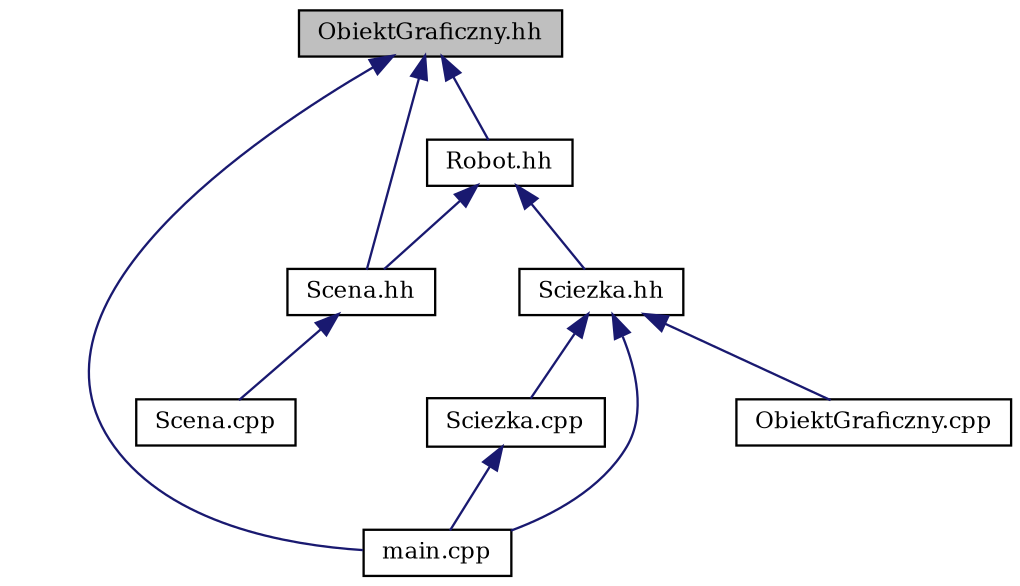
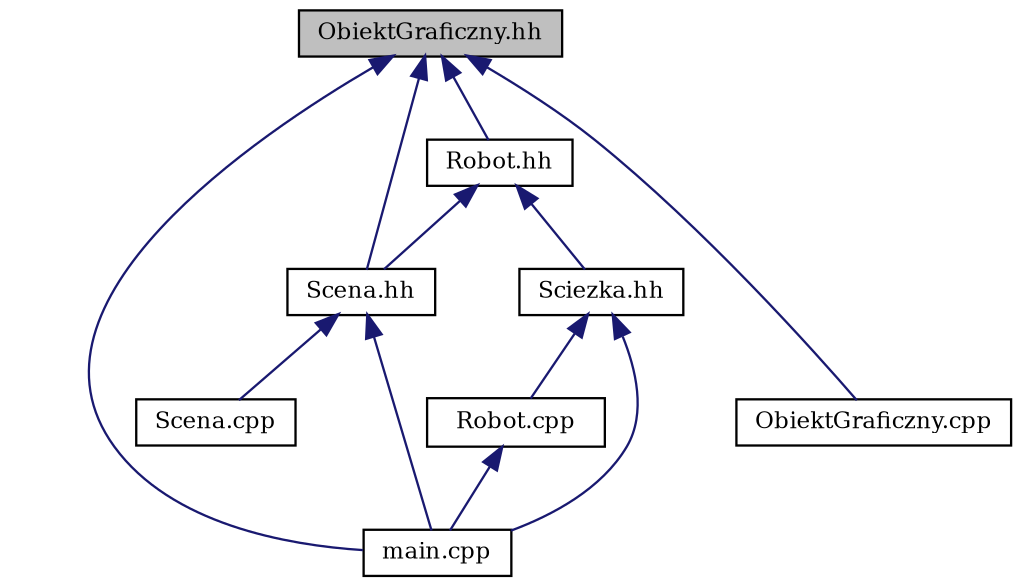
edge "ObiektGraficzny.cpp" -> "Sciezka.hh": now "ObiektGraficzny.cpp" -> "ObiektGraficzny.hh"
node "Sciezka.cpp": label "Sciezka.cpp" -> "Robot.cpp"
edge "main.cpp" -> "Scena.hh": added
